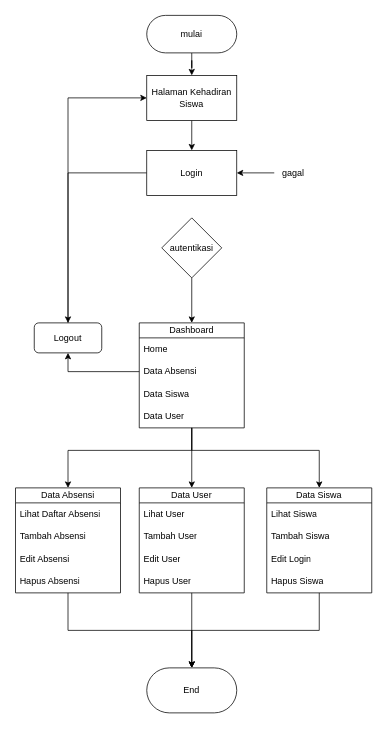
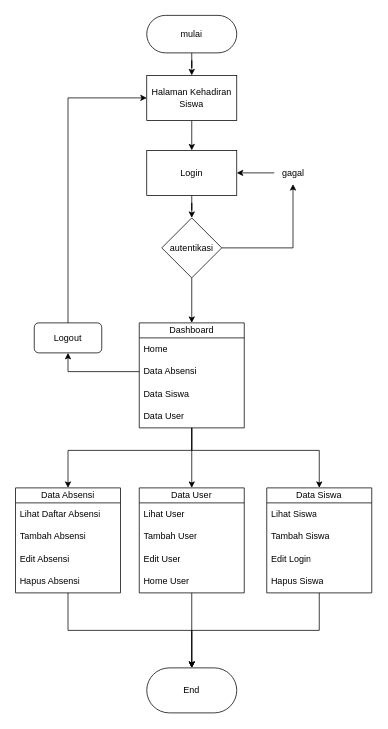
edge "Login" -> "Logout": now "Login" -> "autentikasi"
edge "autentikasi" -> "gagal": added
node "Hapus User": label "Hapus User" -> "Home User"
